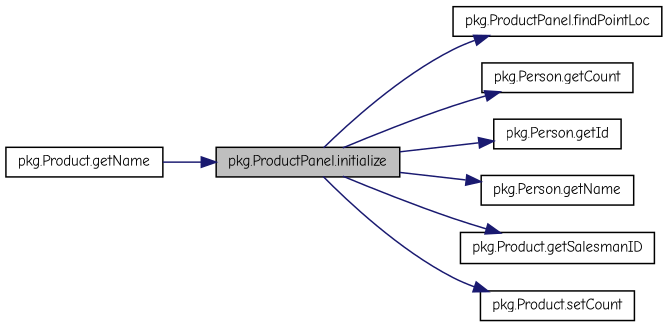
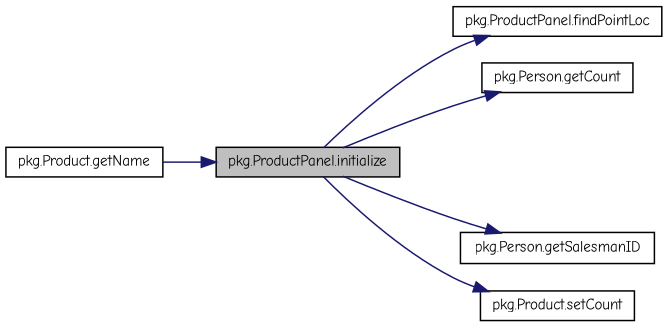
node "pkg.Person.getId": removed
node "pkg.Person.getName": removed
node "pkg.Product.getSalesmanID": label "pkg.Product.getSalesmanID" -> "pkg.Person.getSalesmanID"
